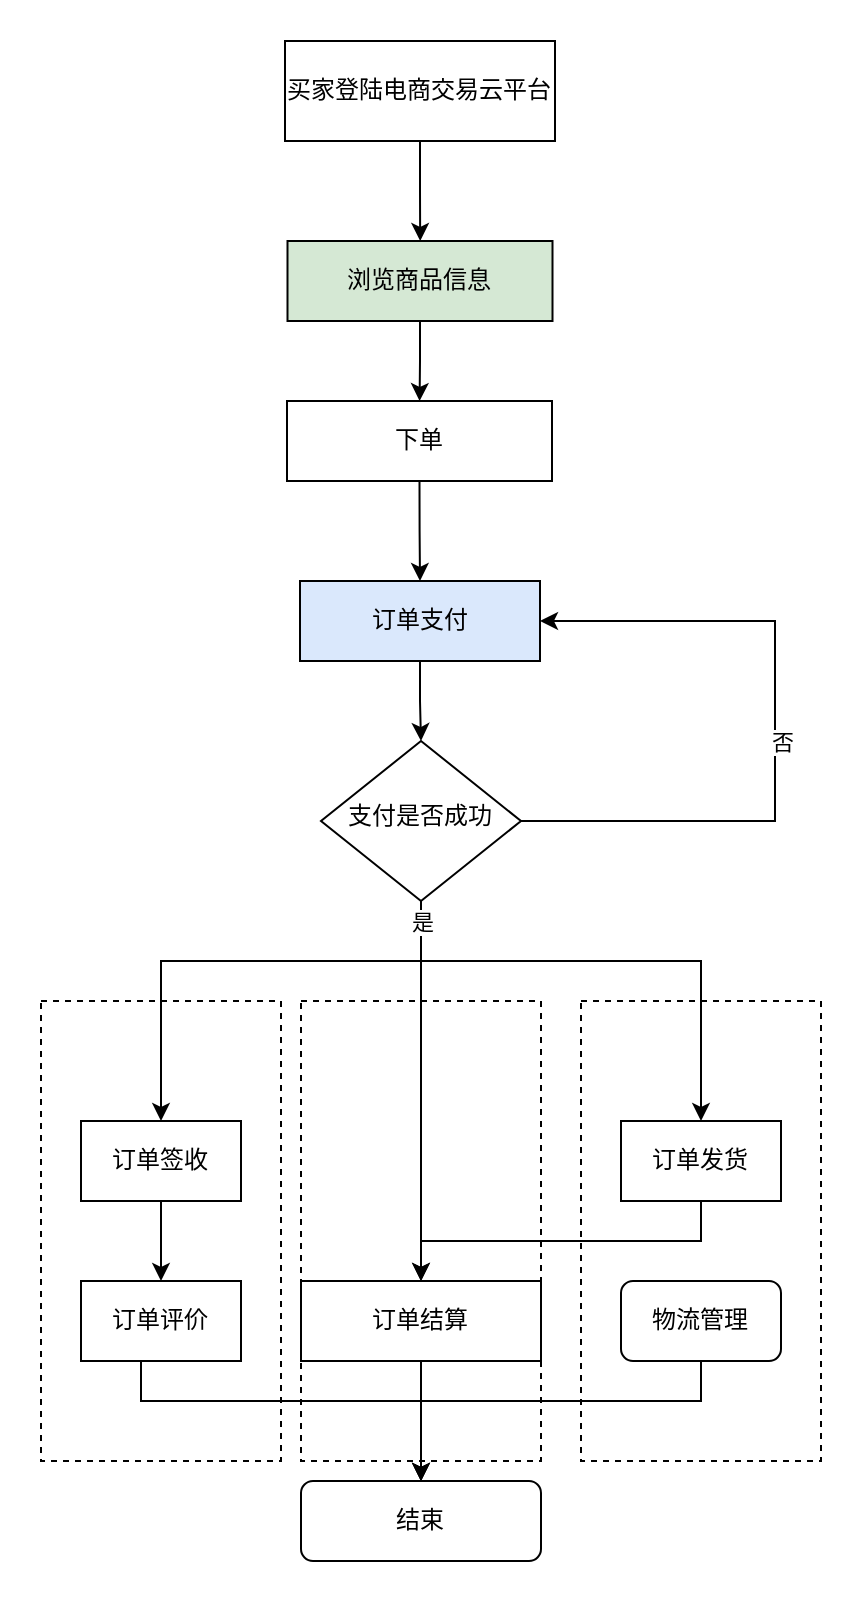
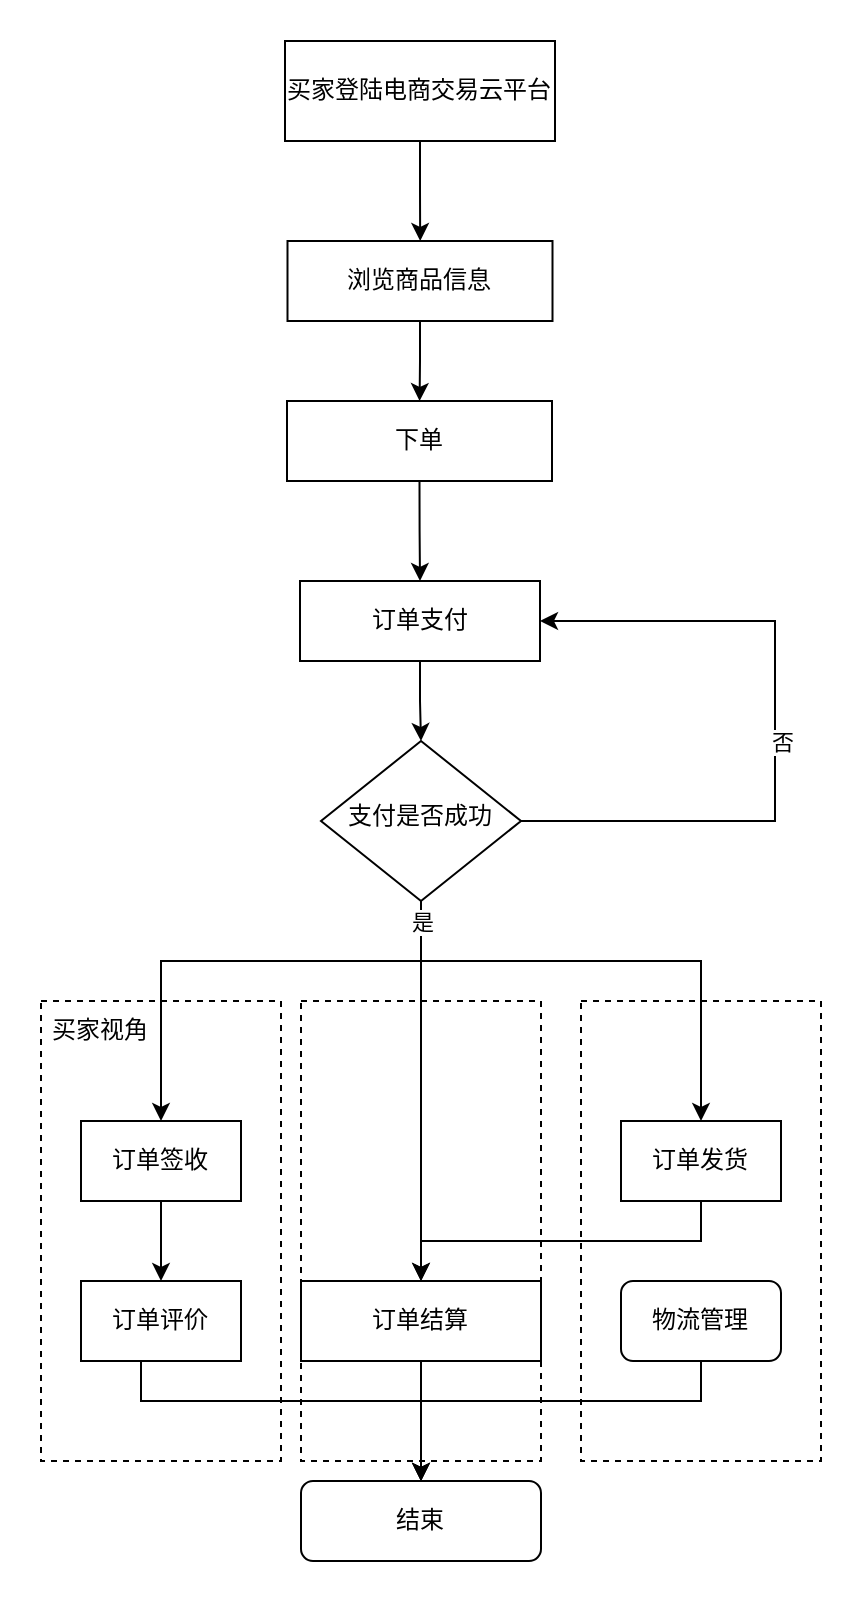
node "浏览商品信息": fillcolor #d5e8d4 -> #ffffff
node "订单支付": fillcolor #dae8fc -> #ffffff
node "买家视角": added
